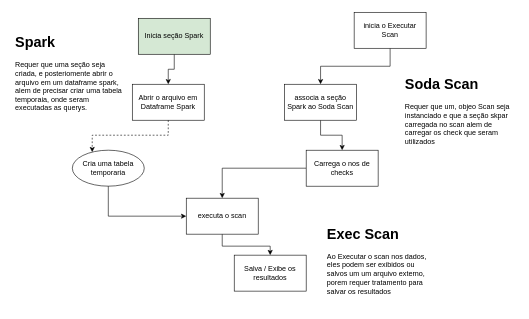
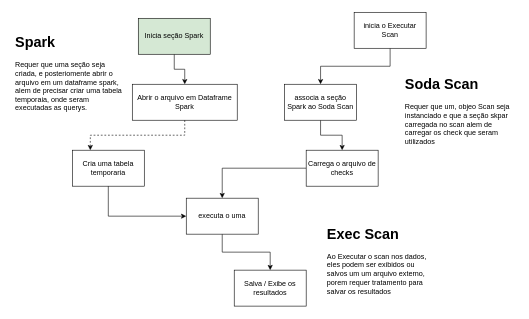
node "Abrir o arquivo em Dataframe Spark": size 72x36 -> 105x36
node "Cria uma tabela temporaria": shape ellipse -> rectangle
node "Carrega o nos de checks": label "Carrega o nos de checks" -> "Carrega o arquivo de checks"
node "executa o scan": label "executa o scan" -> "executa o uma"
node "Salva / Exibe os resultados": moved (270, 273) -> (270, 288)
